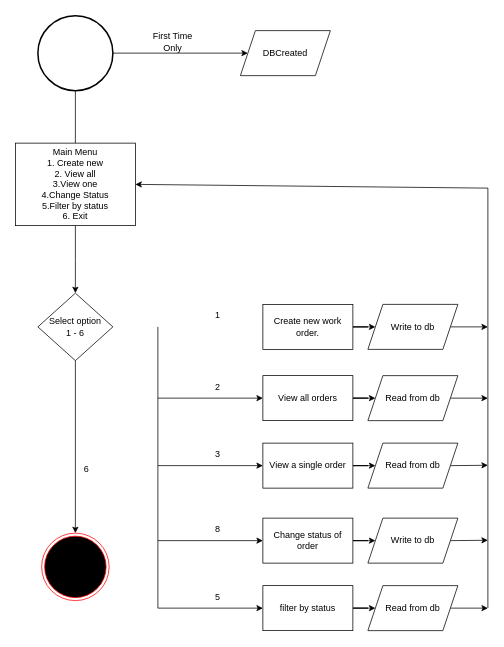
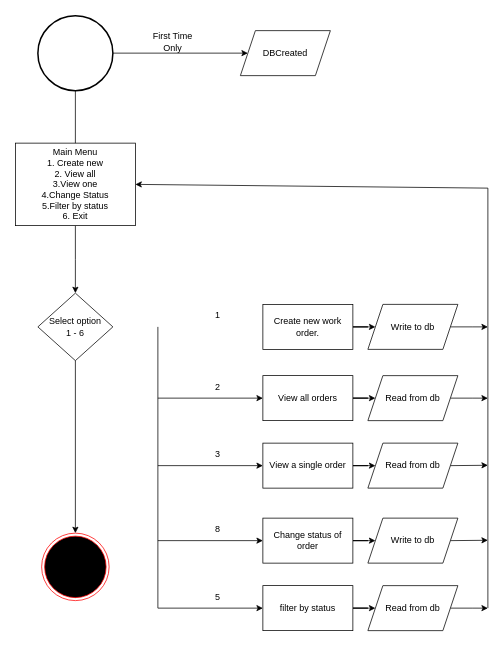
node "6": removed
